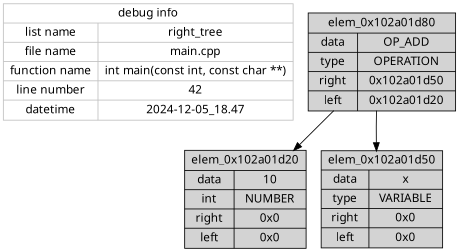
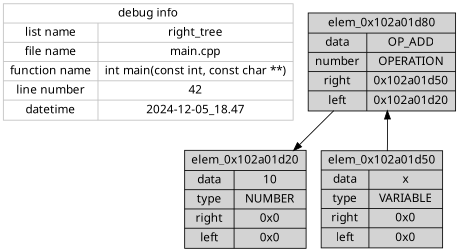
node "elem_0x102a01d80": text "type" -> "number"
edge "elem_0x102a01d80" -> "elem_0x102a01d50": reversed
node "elem_0x102a01d20": text "int" -> "type"
